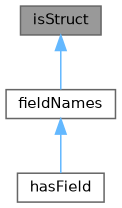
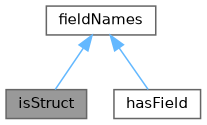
edge "fieldNames" -> "isStruct": reversed
